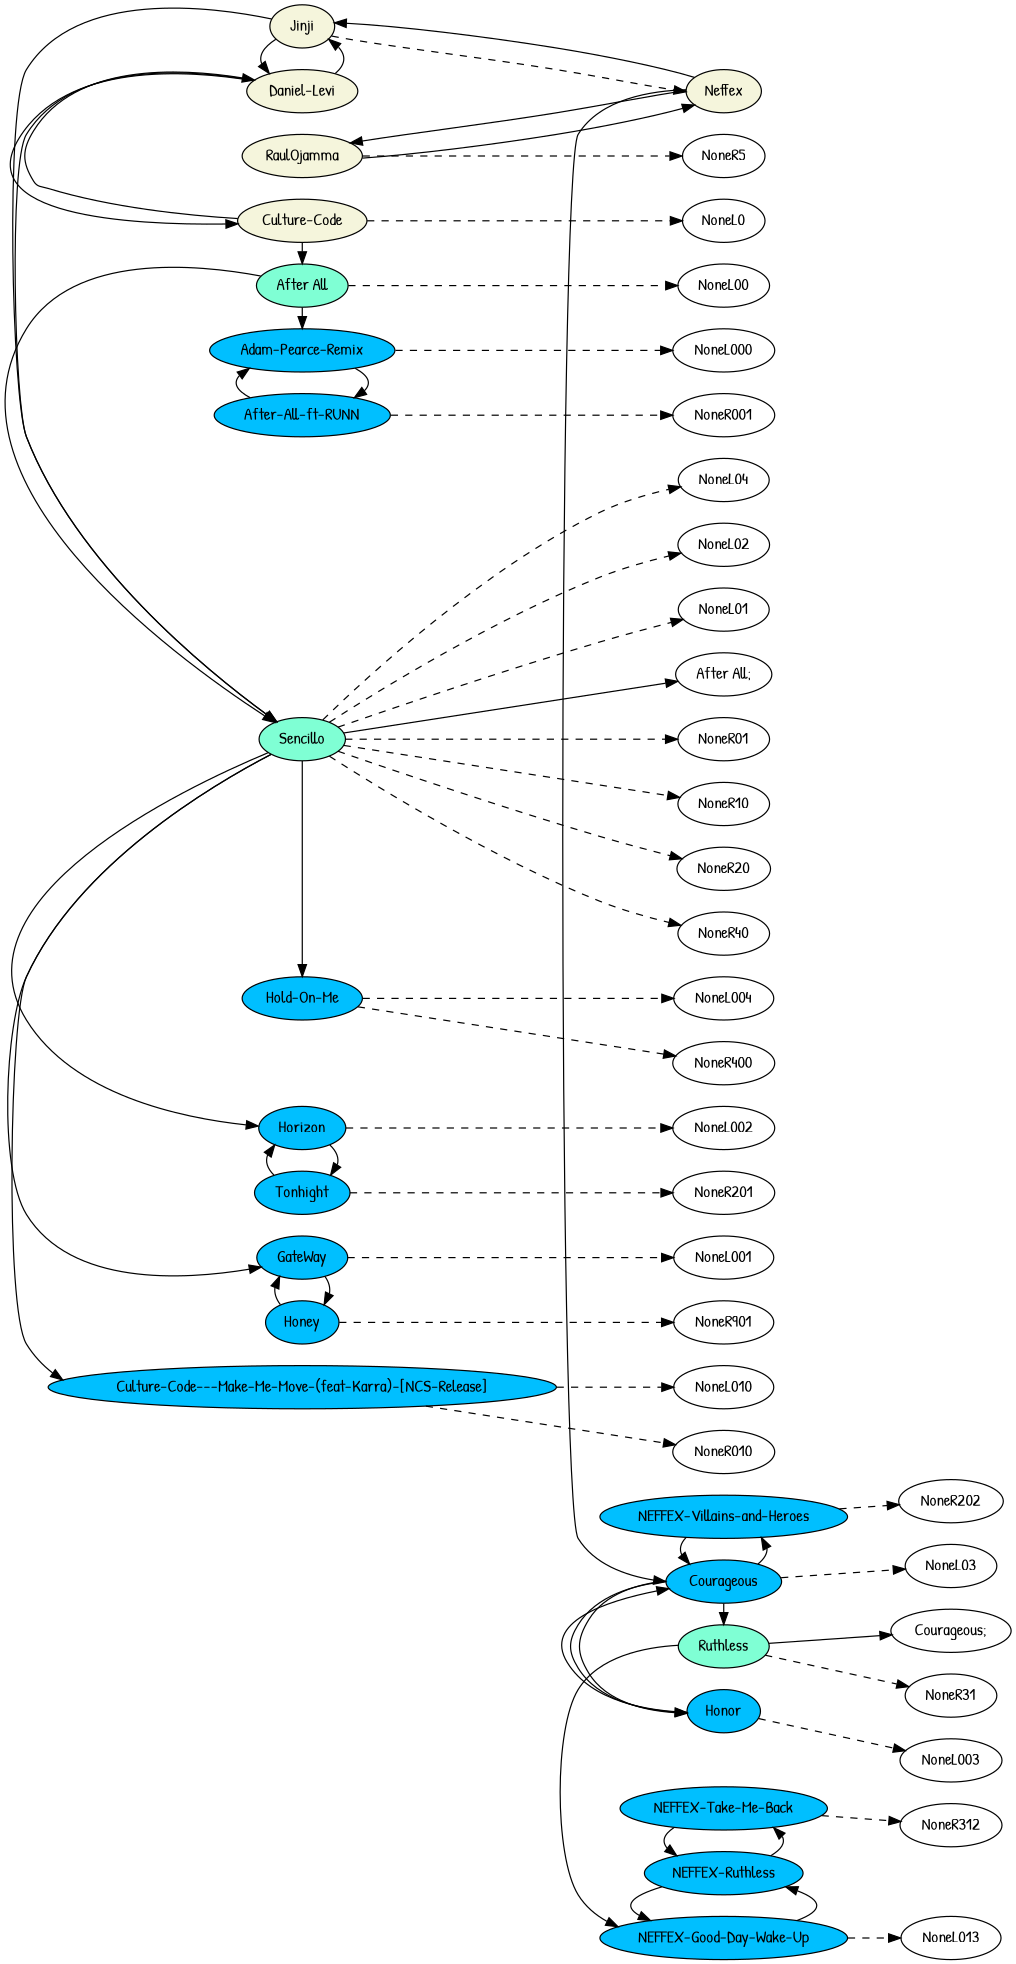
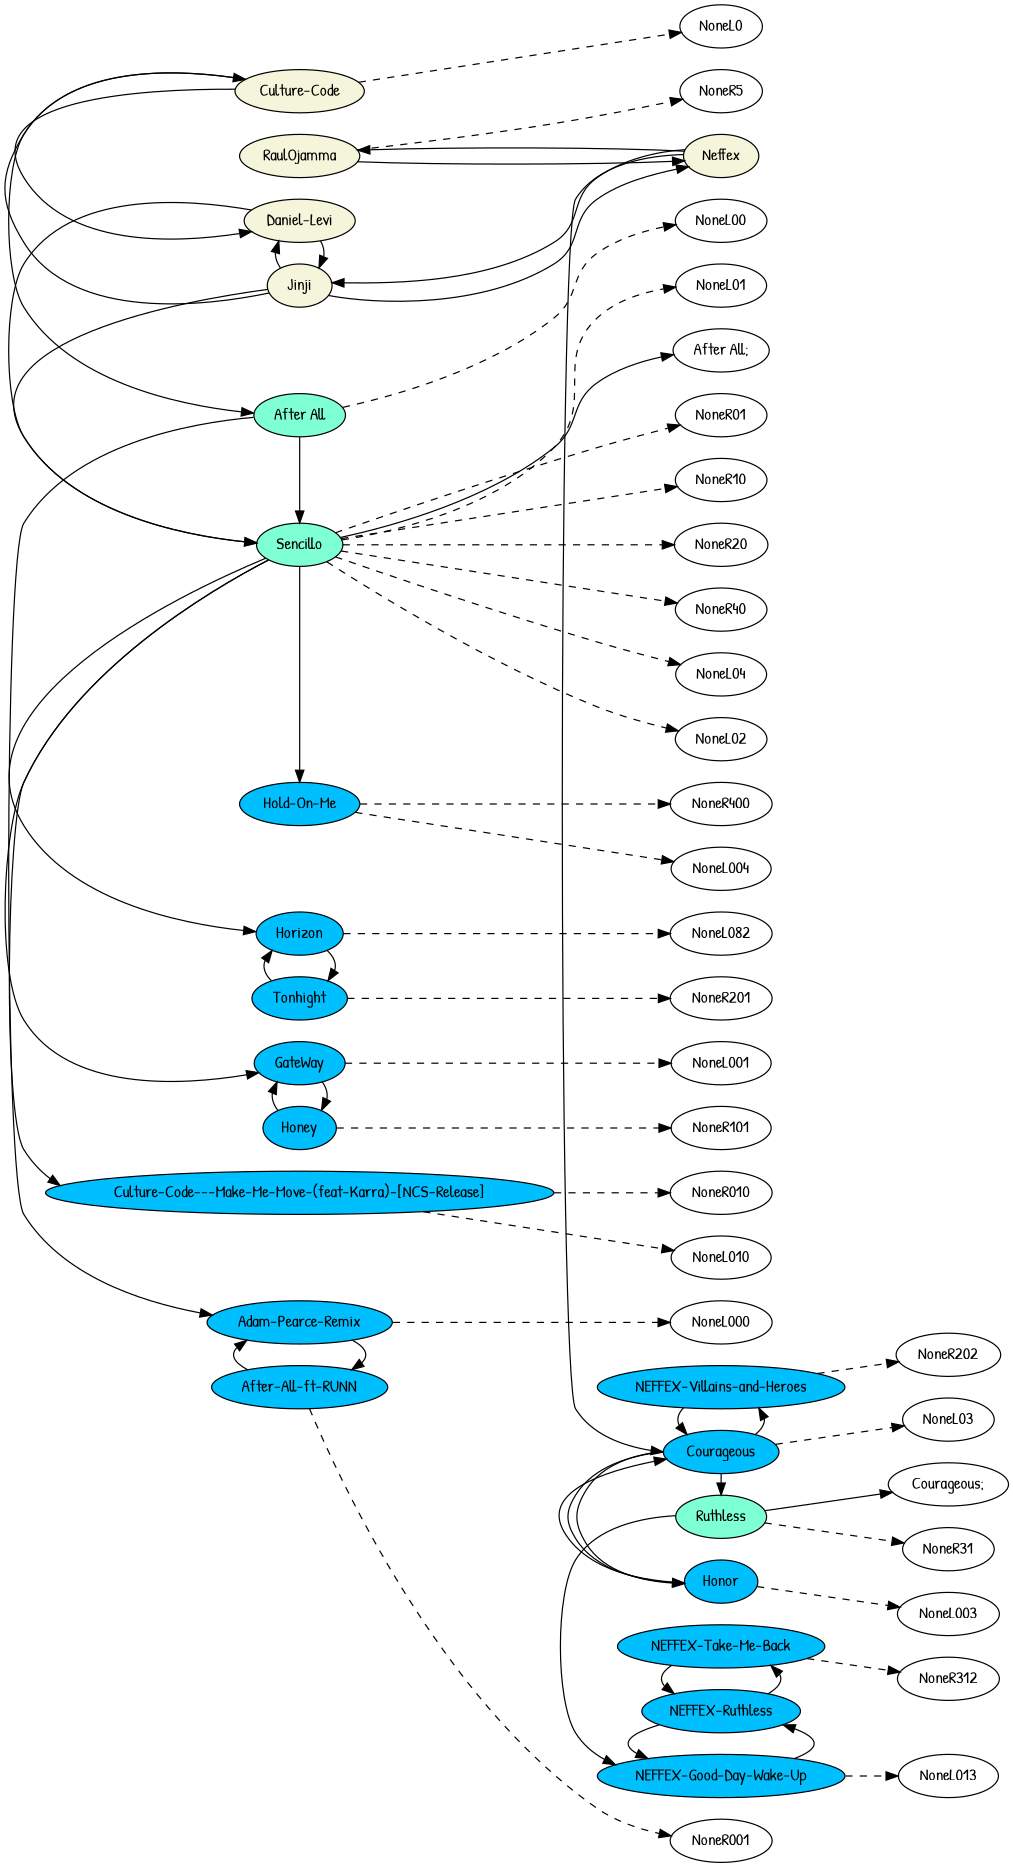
edge "Jinji" -> "Neffex": style dashed -> solid
edge "Daniel-Levi" -> "Culture-Code": now "Jinji" -> "Culture-Code"
node "NoneL002": label "NoneL002" -> "NoneL082"
node "NoneR901": label "NoneR901" -> "NoneR101"
